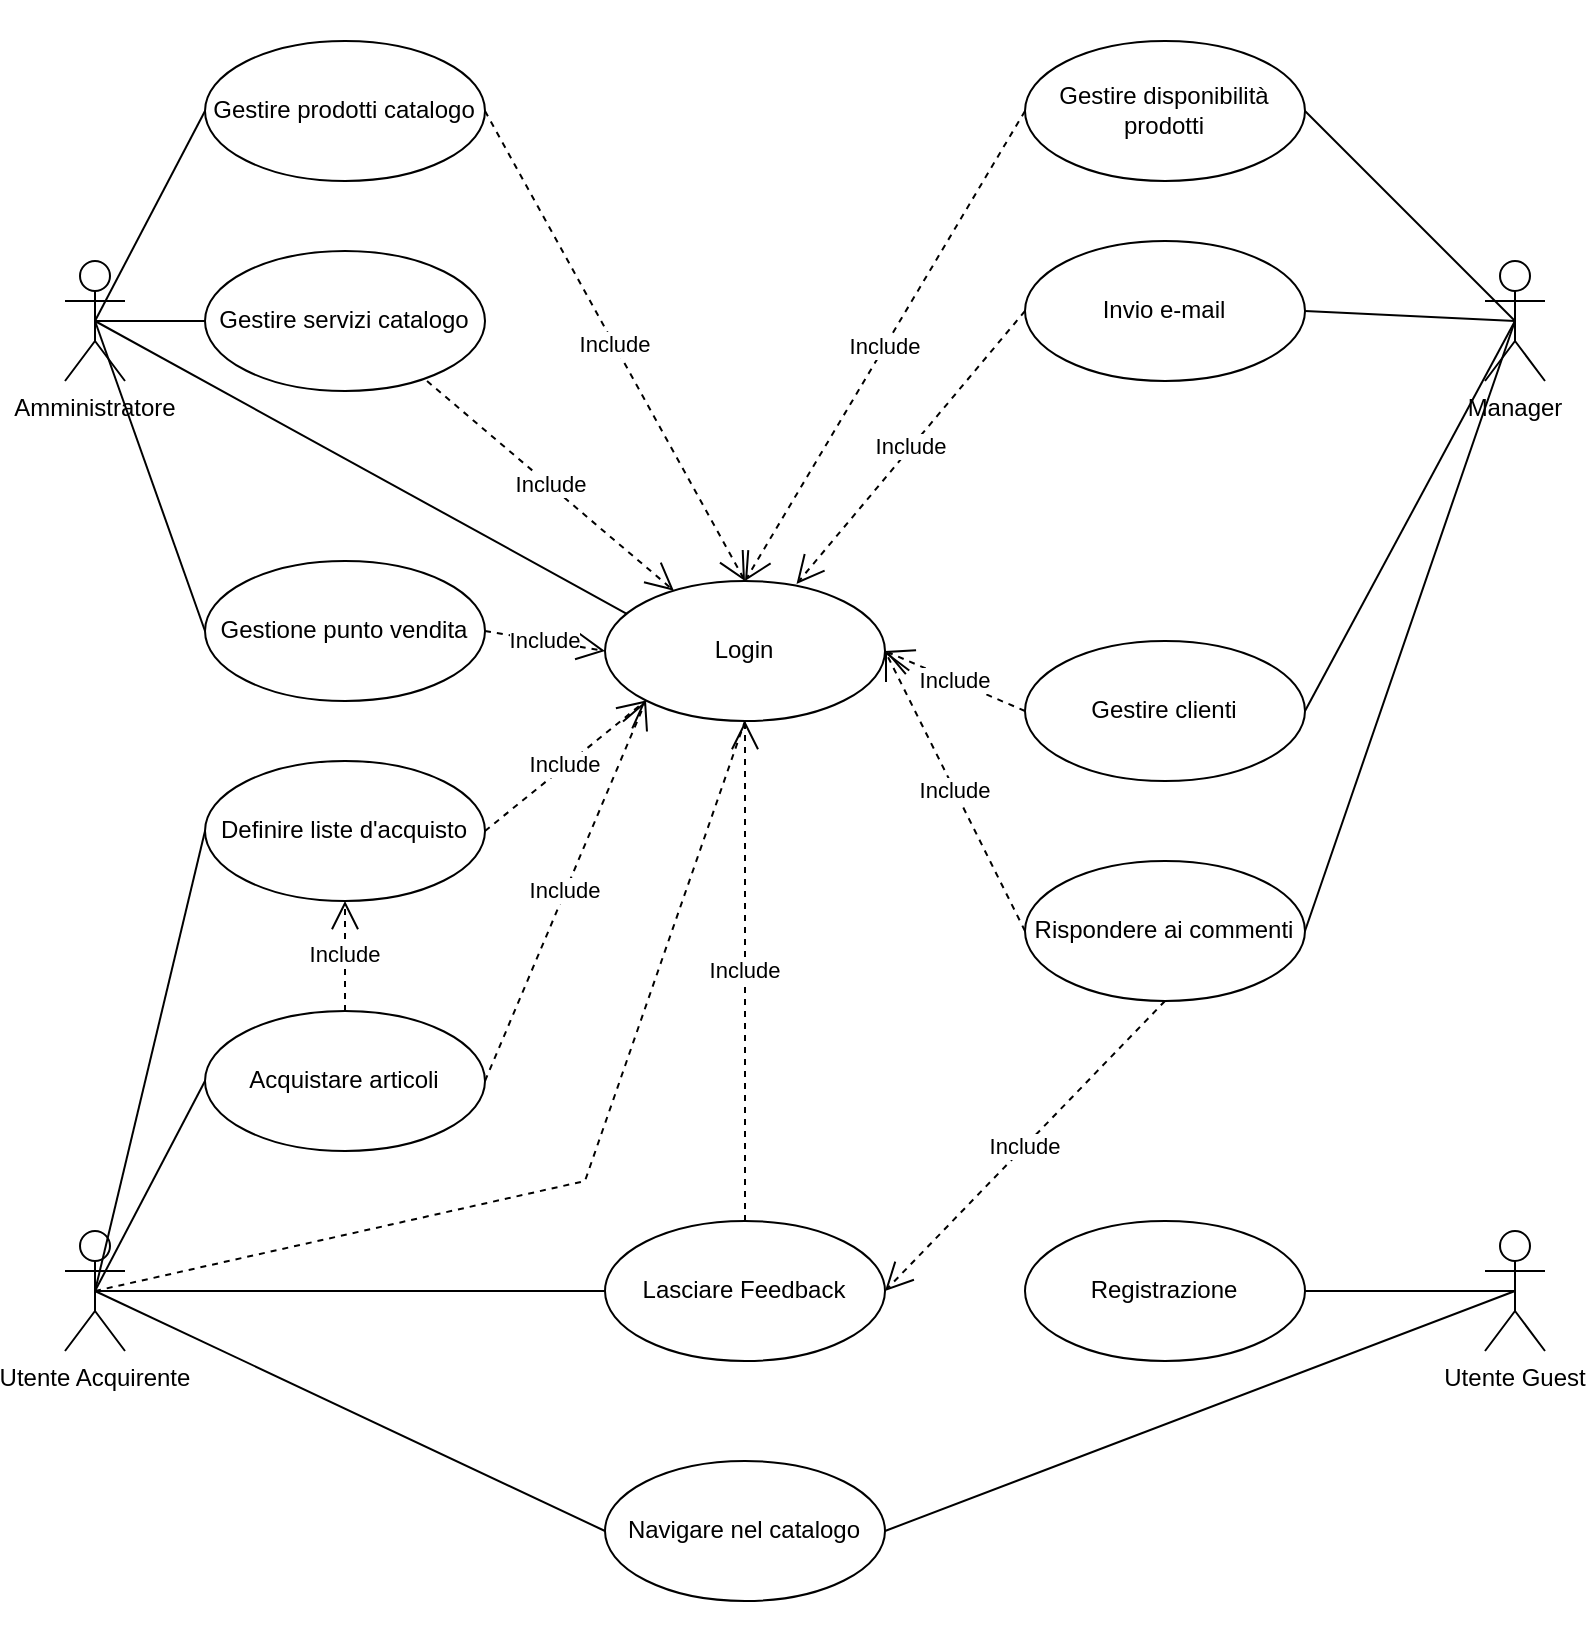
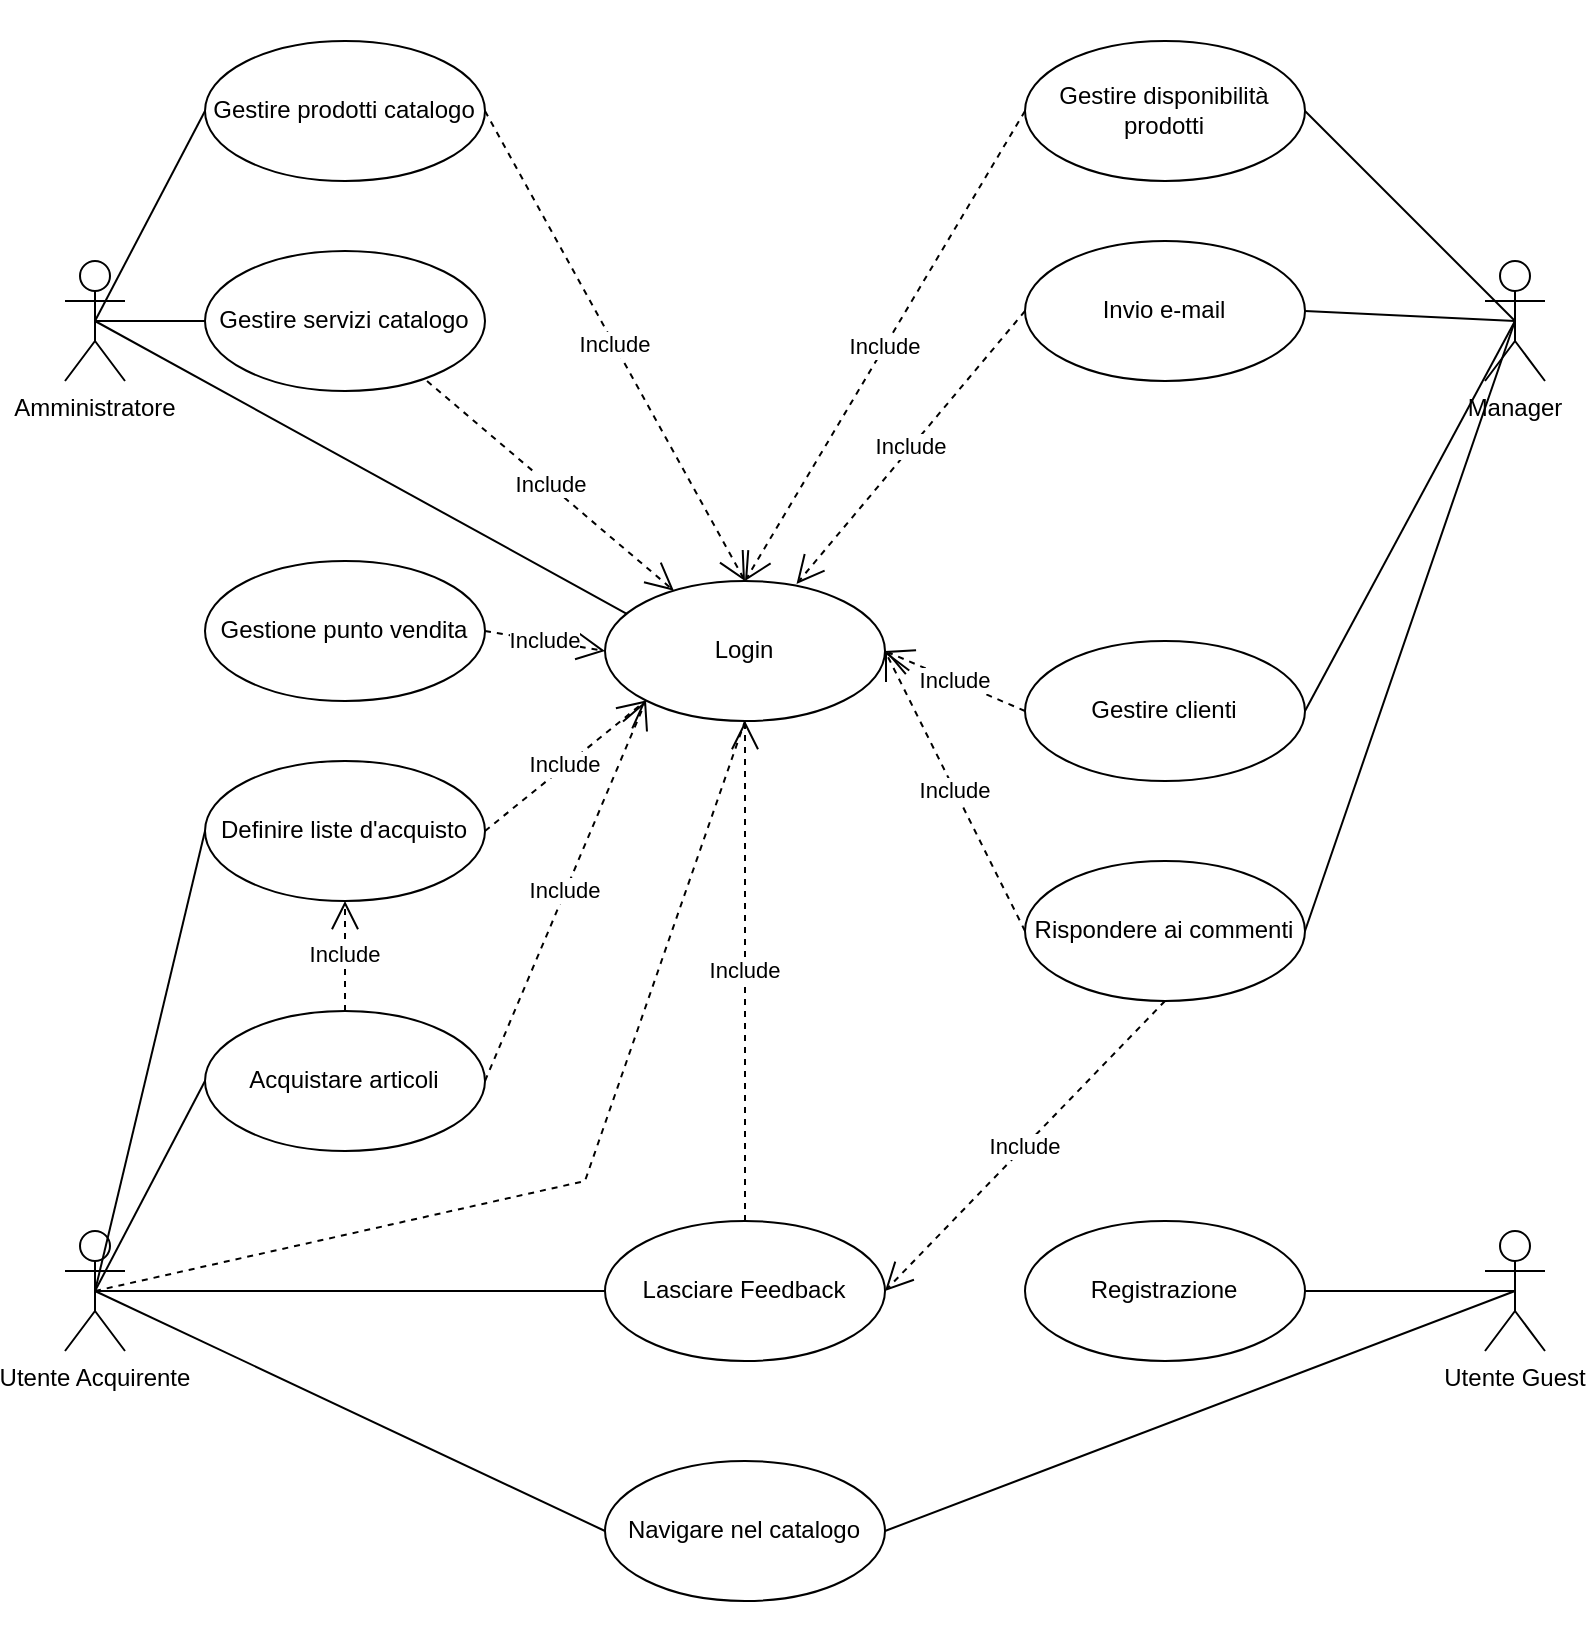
edge "Amministratore" -- "Gestione punto vendita": removed
